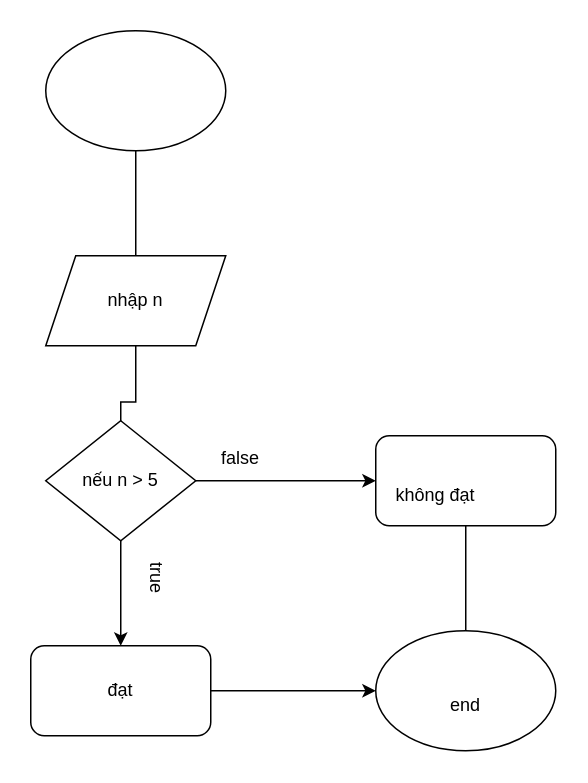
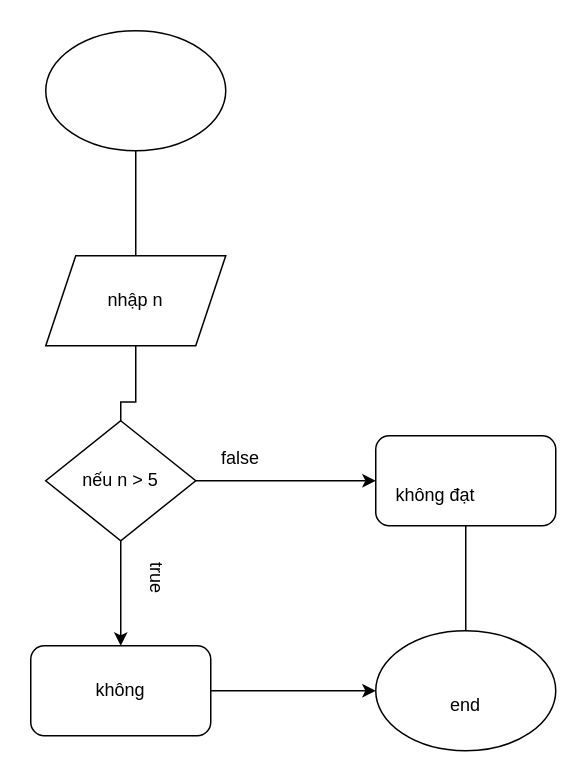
node "đạt": label "đạt" -> "không"
